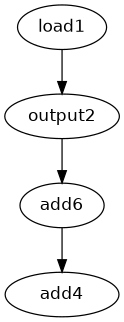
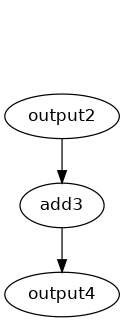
node "load1": removed
node "add6": label "add6" -> "add3"
node "add4": label "add4" -> "output4"
